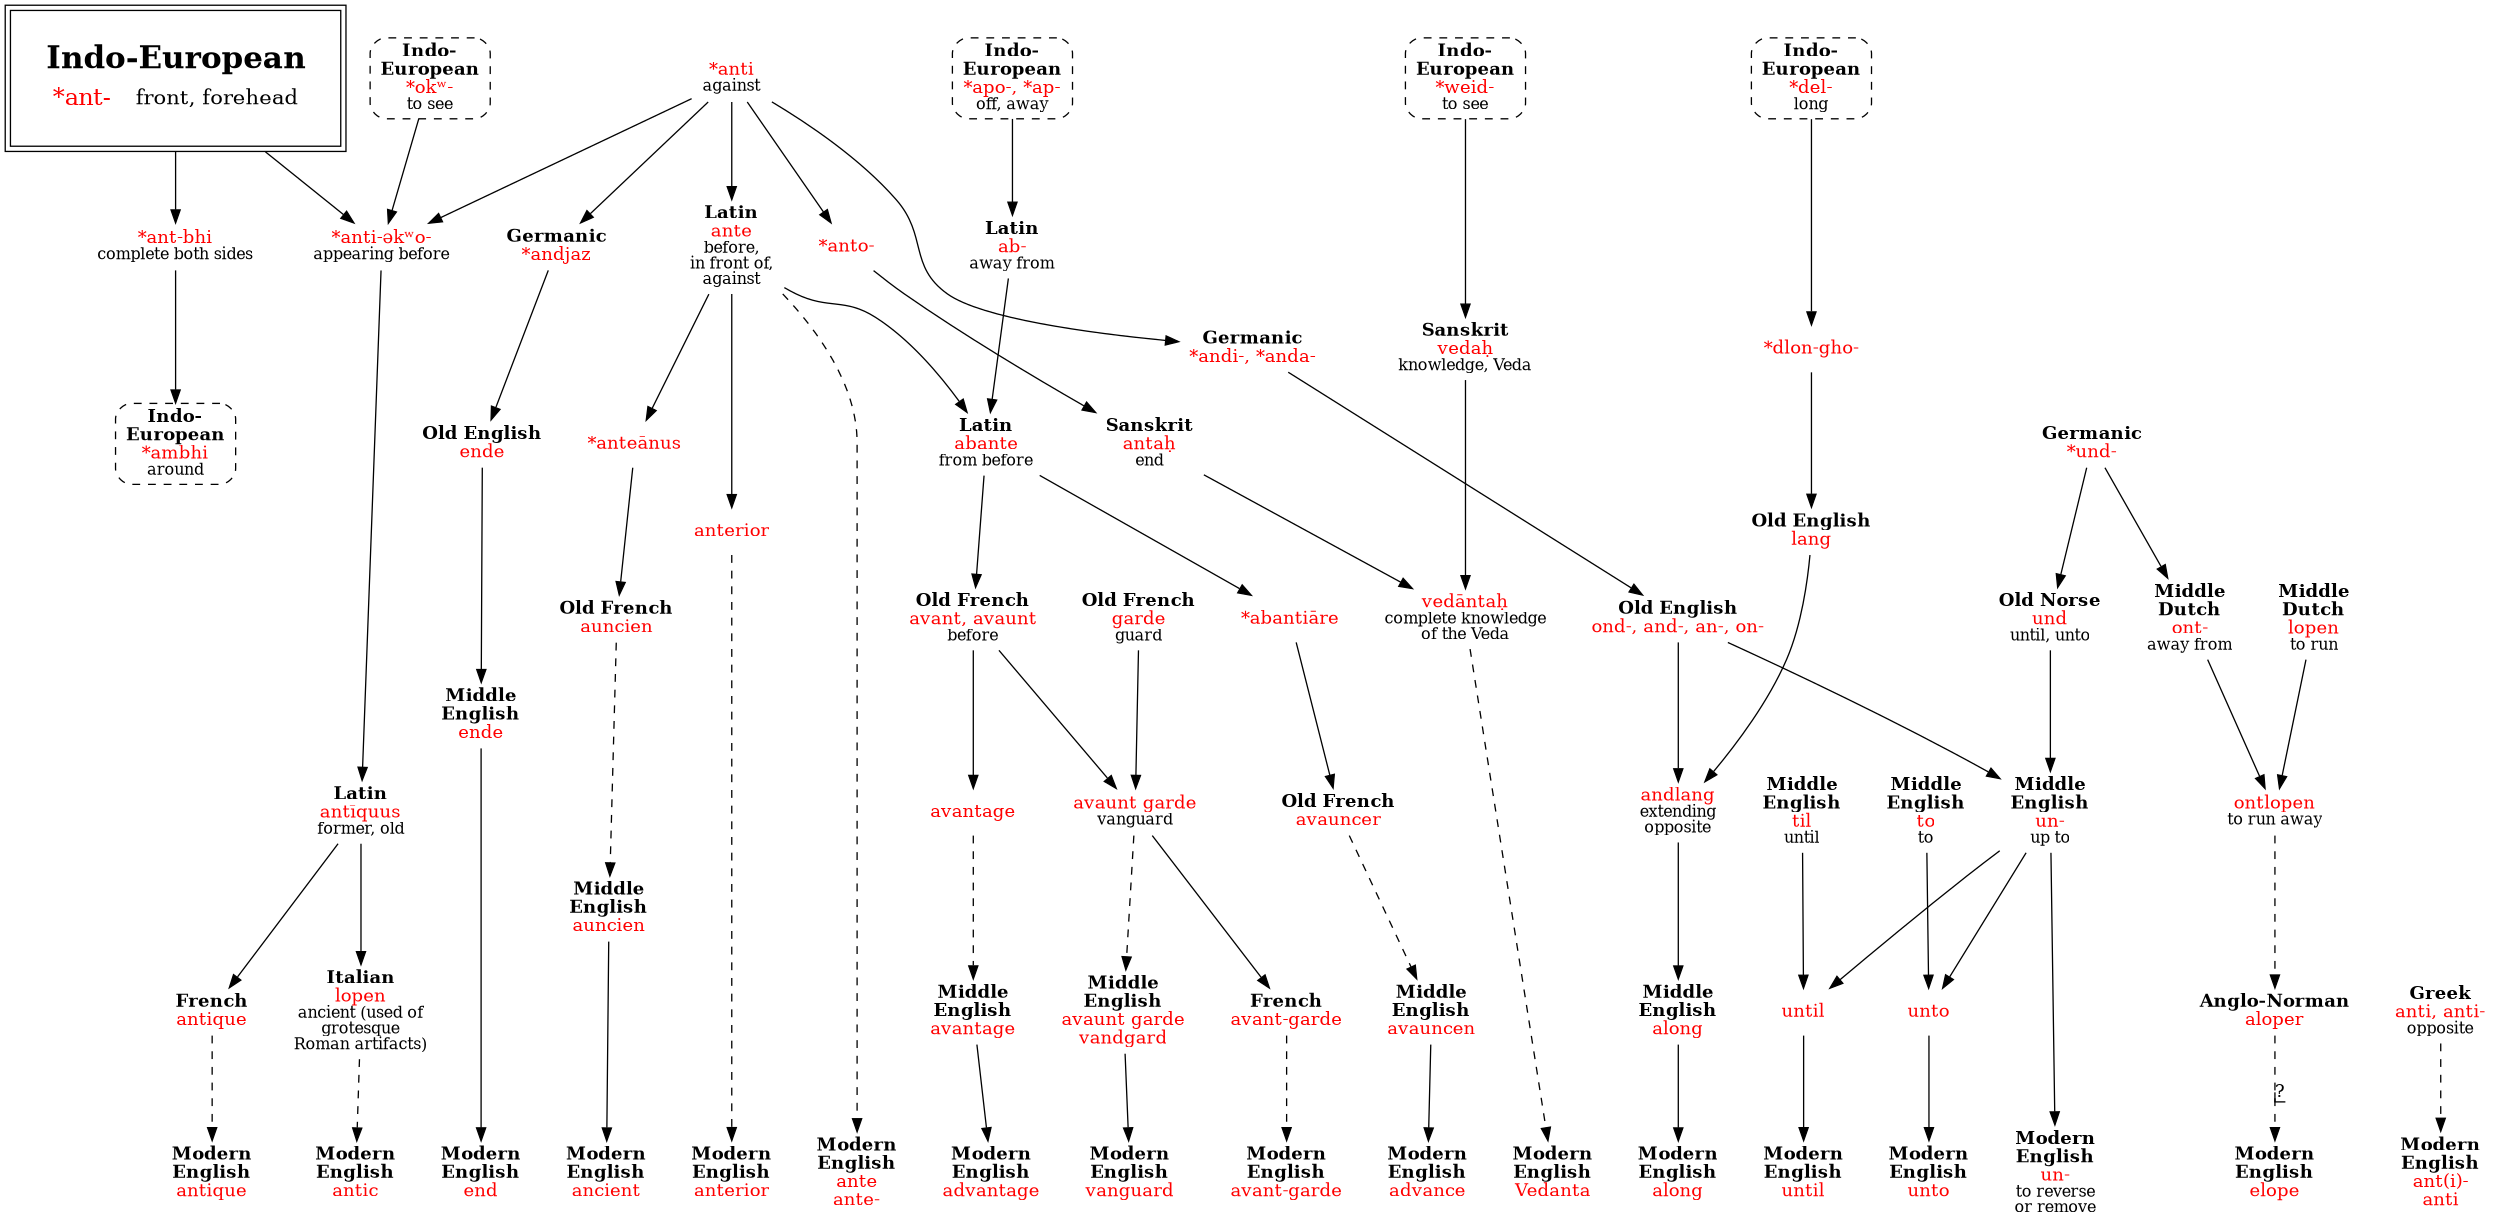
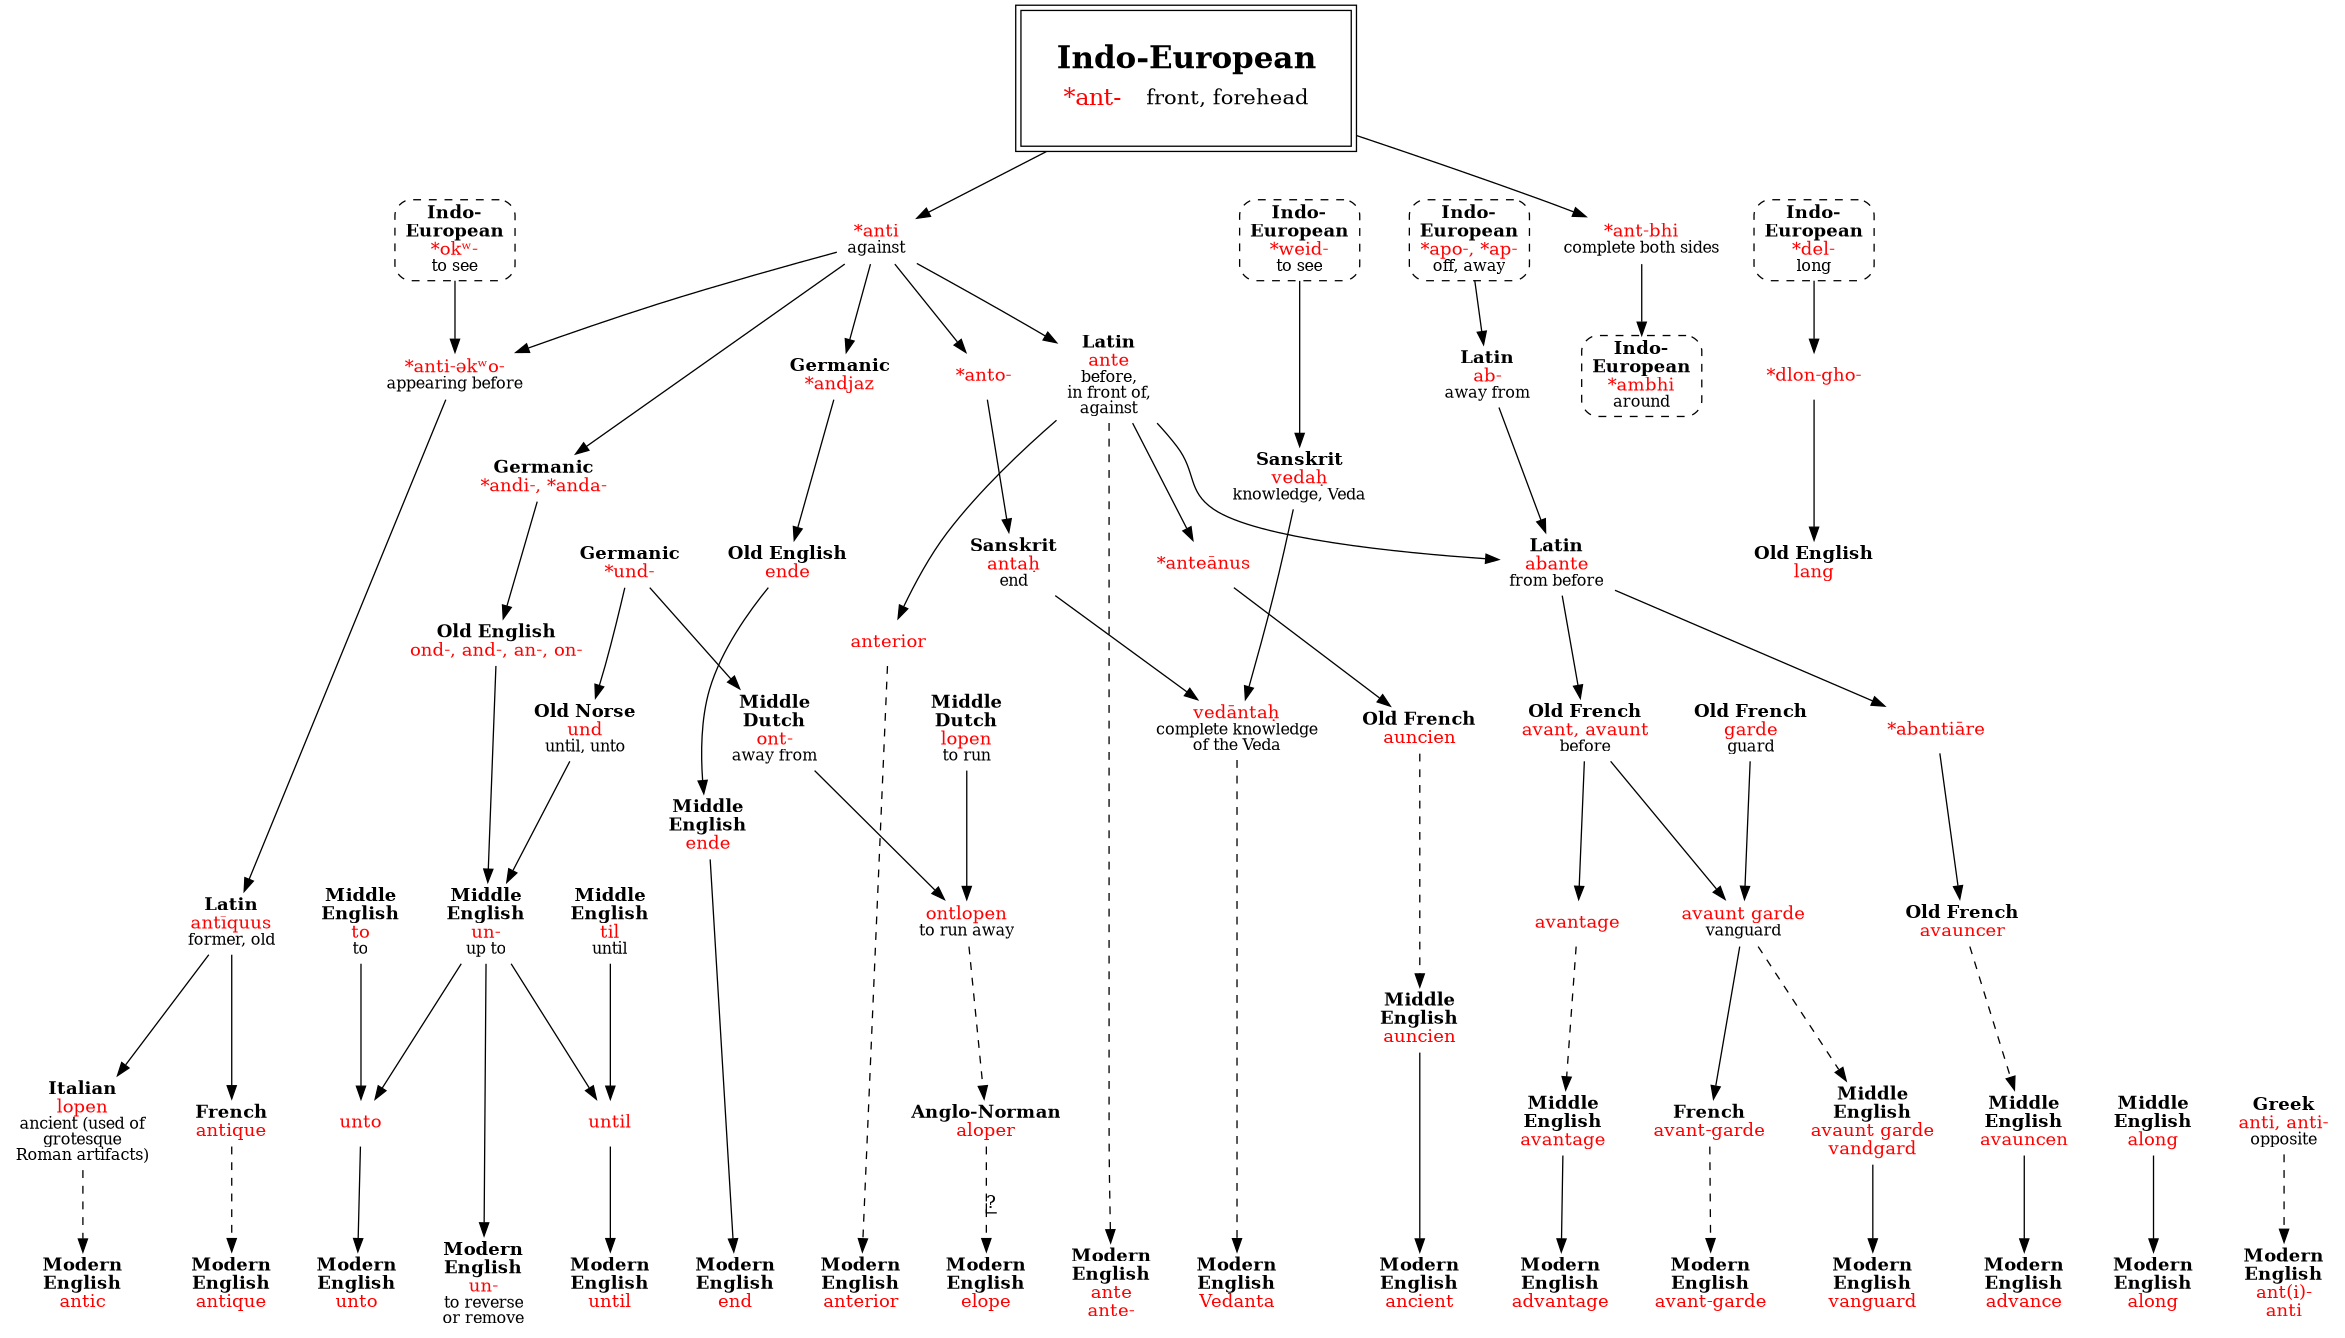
edge "Indo-European" -> "*anti-əkʷo-": now "Indo-European" -> "*anti"
node "andlang": removed
